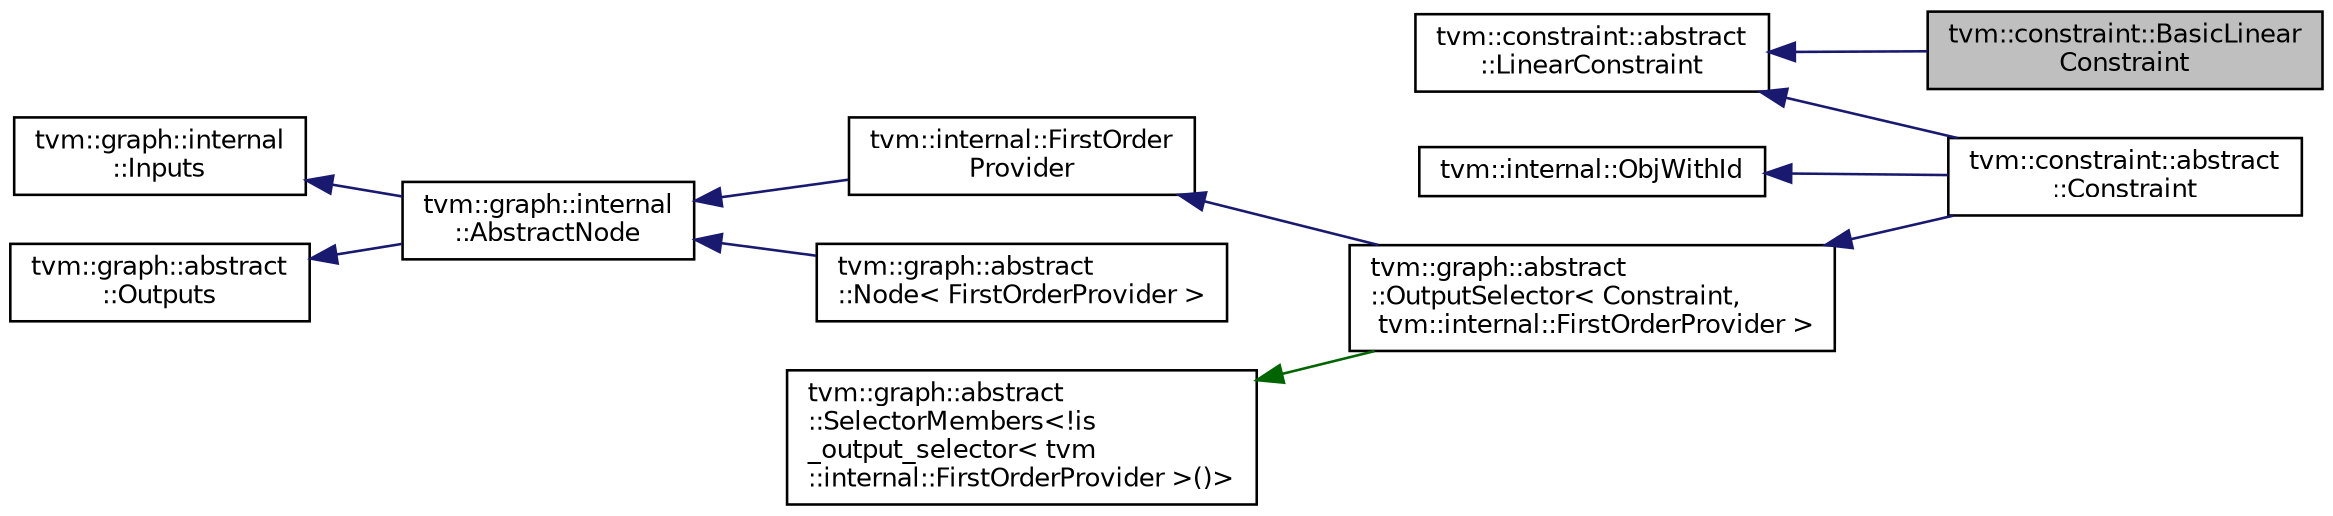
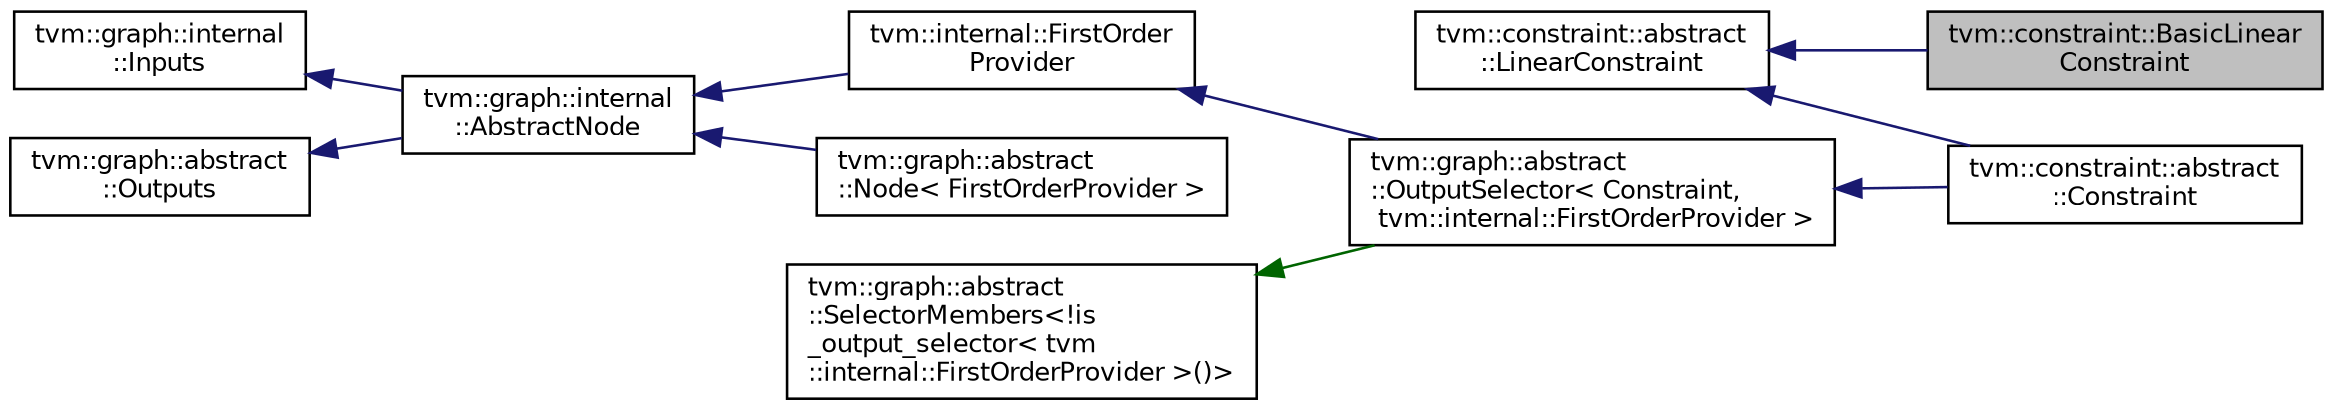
node "tvm::internal::ObjWithId": removed
